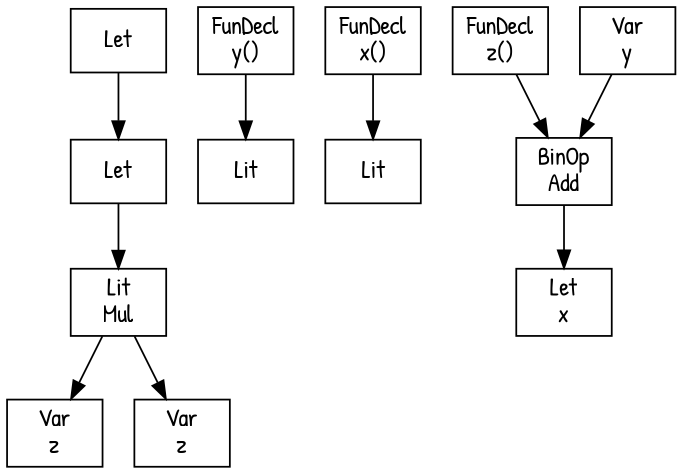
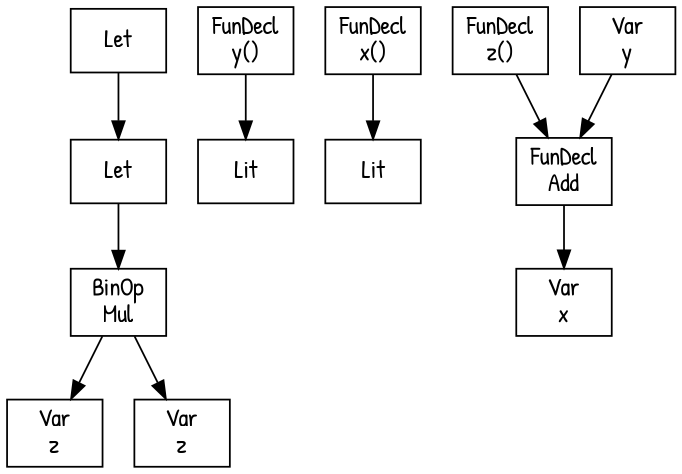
node "BinOp Add": label "BinOp Add" -> "FunDecl Add"
node "Lit Mul": label "Lit Mul" -> "BinOp Mul"
node "Let x": label "Let x" -> "Var x"
